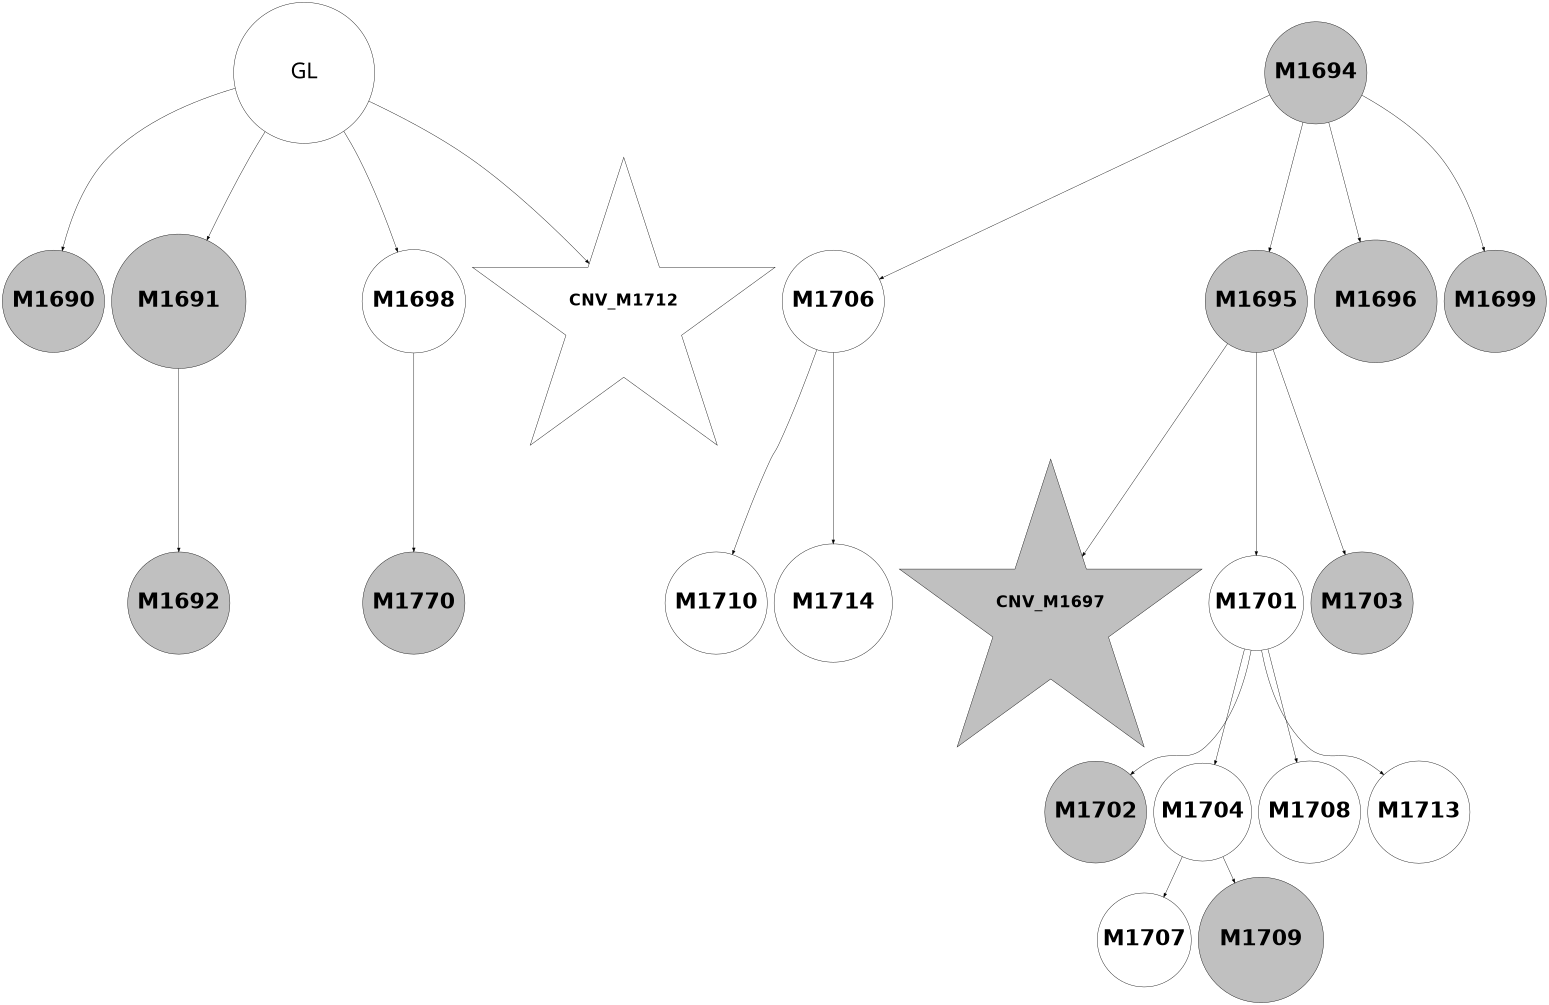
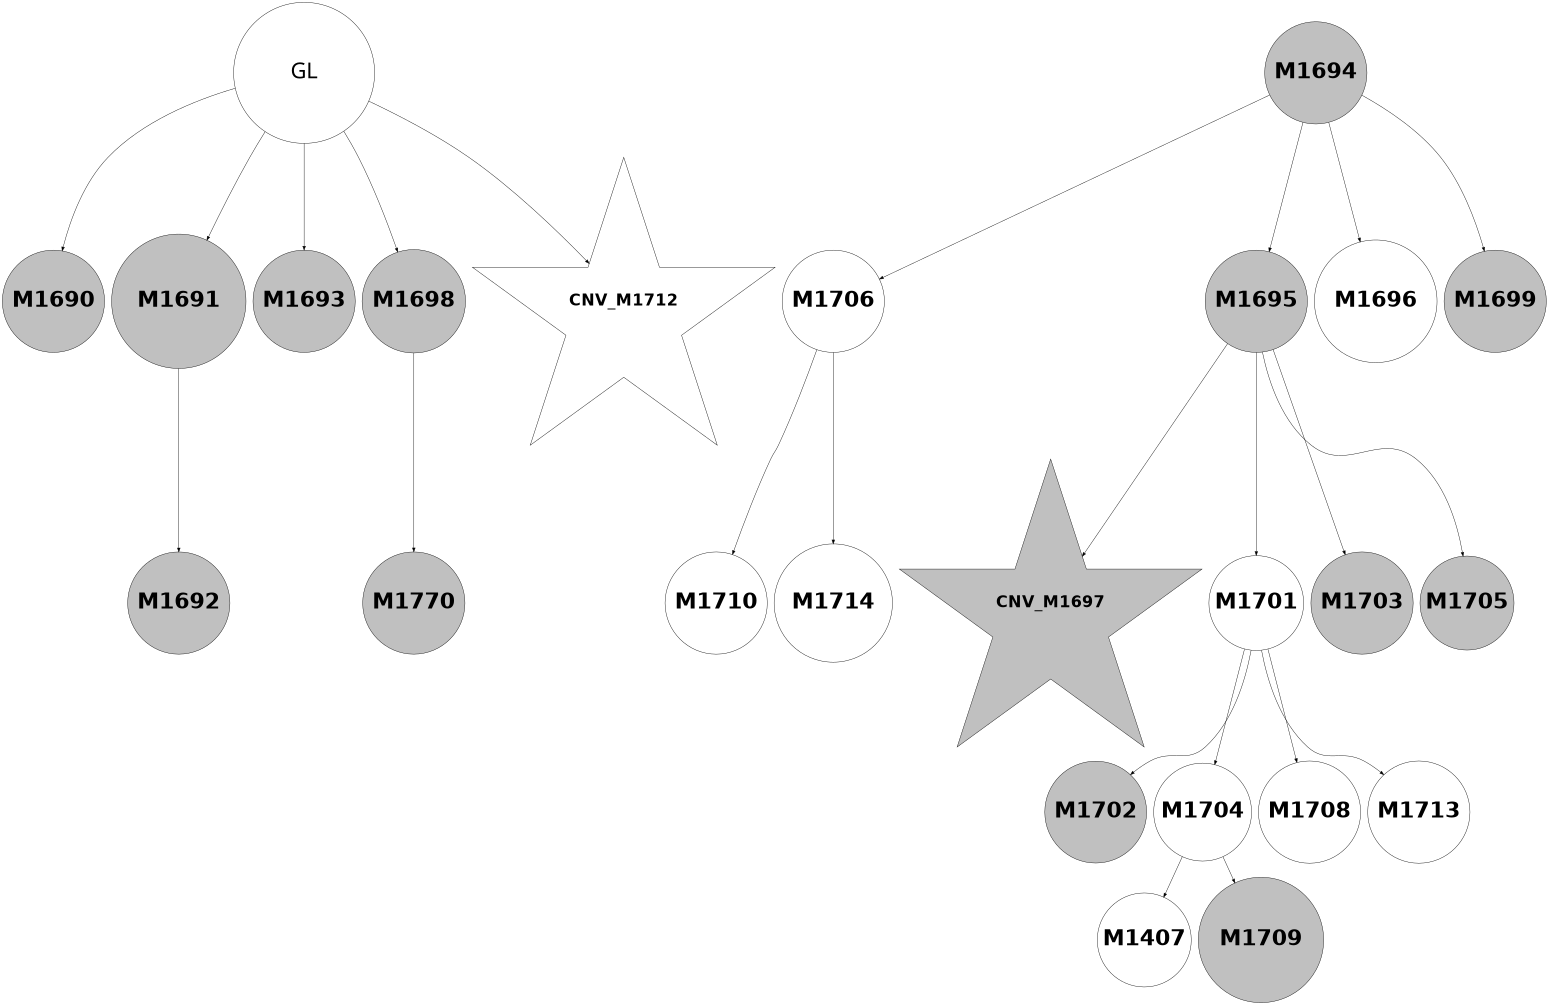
node "M1693": added
node "M1698": fillcolor white -> grey
node "M1696": fillcolor grey -> white
node "M1705": added
node "M1707": label "M1707" -> "M1407"
